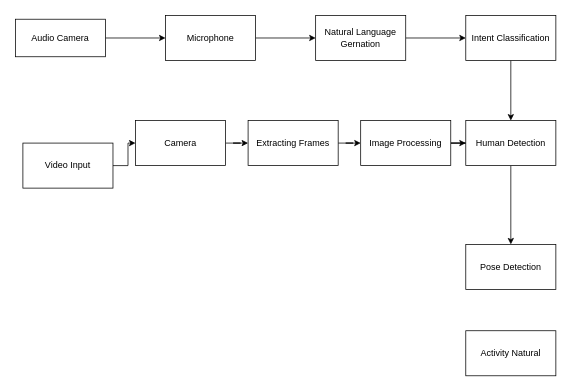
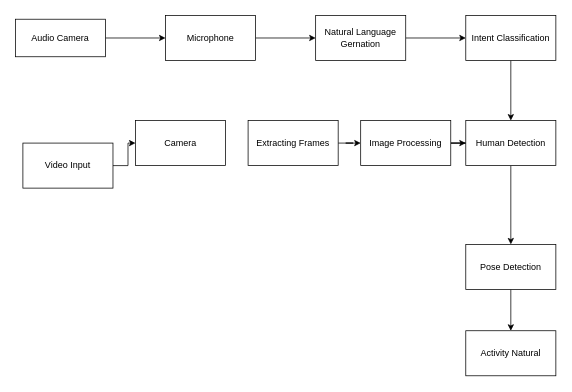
edge "Camera" -> "Extracting Frames": removed
edge "Pose Detection" -> "Activity Natural": added
